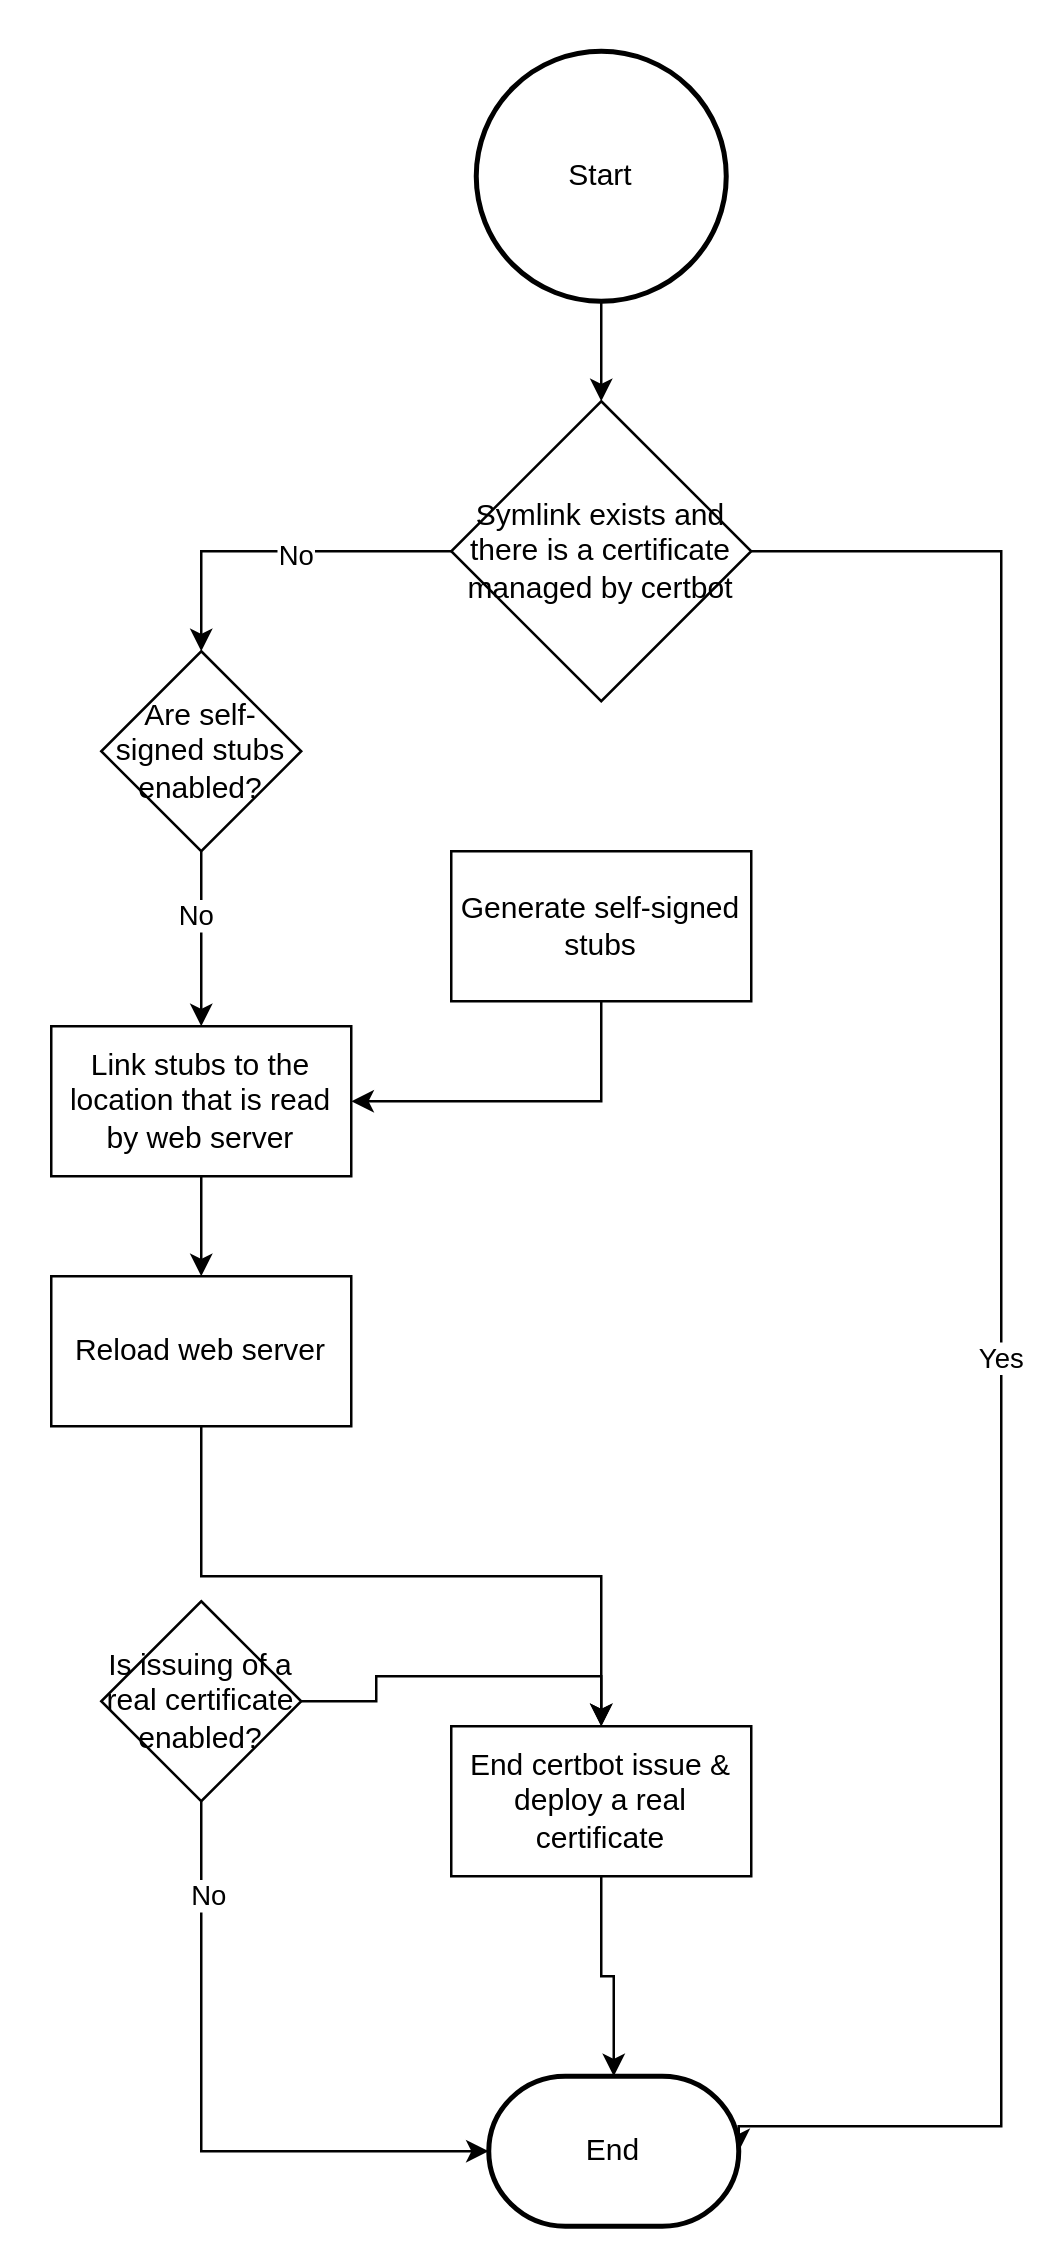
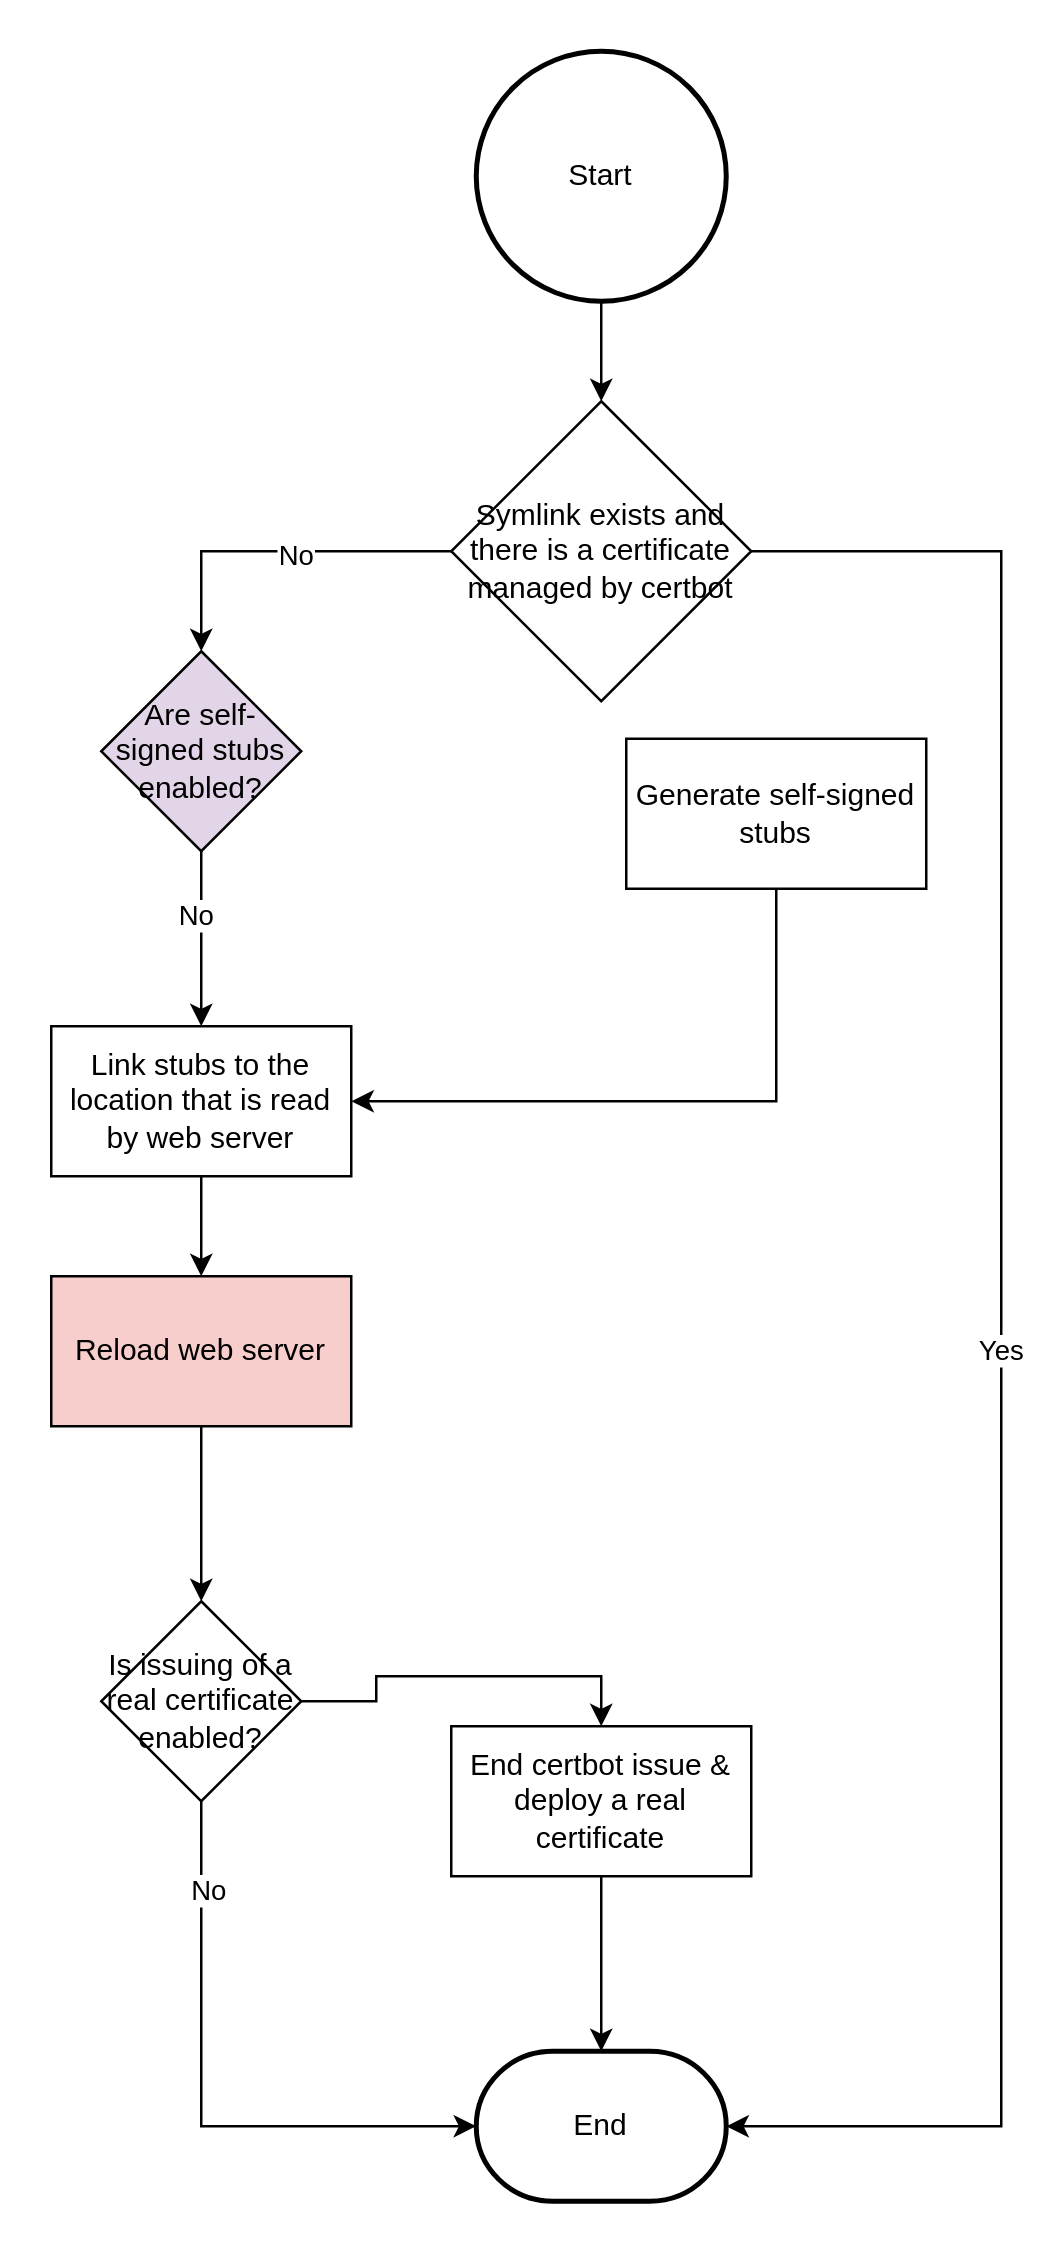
node "Are self-signed stubs enabled?": fillcolor #ffffff -> #e1d5e7
node "Generate self-signed stubs": moved (601, 926) -> (776, 814)
node "Reload web server": fillcolor #ffffff -> #f8cecc
edge "Reload web server" -> "End certbot issue & deploy a real certificate": now "Reload web server" -> "Is issuing of a real certificate enabled?"
node "End": moved (614, 2151) -> (601, 2126)
